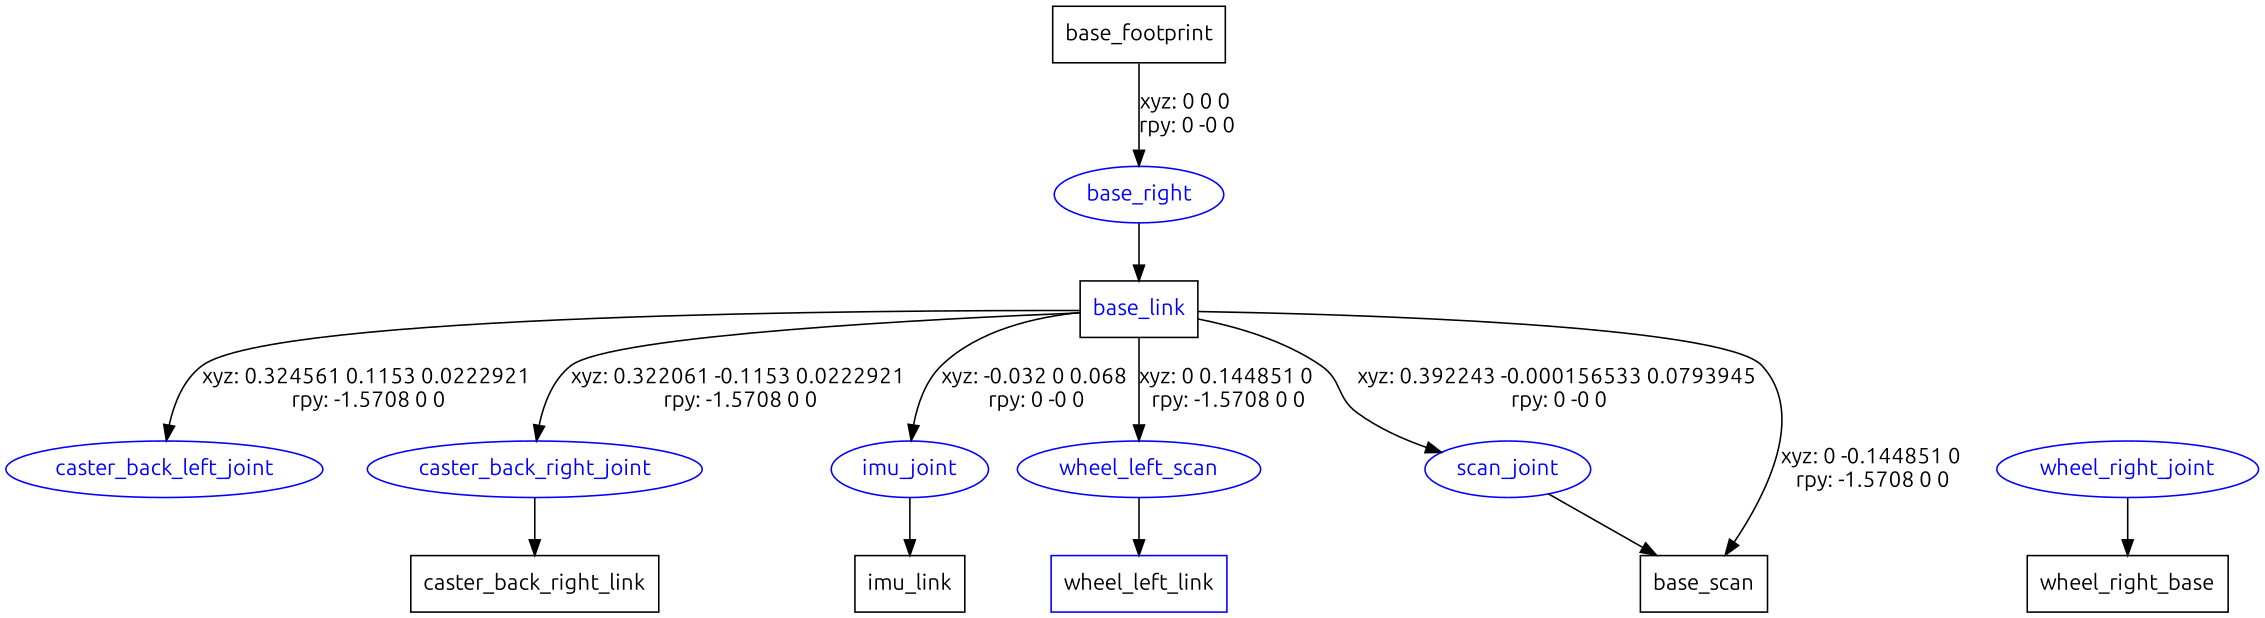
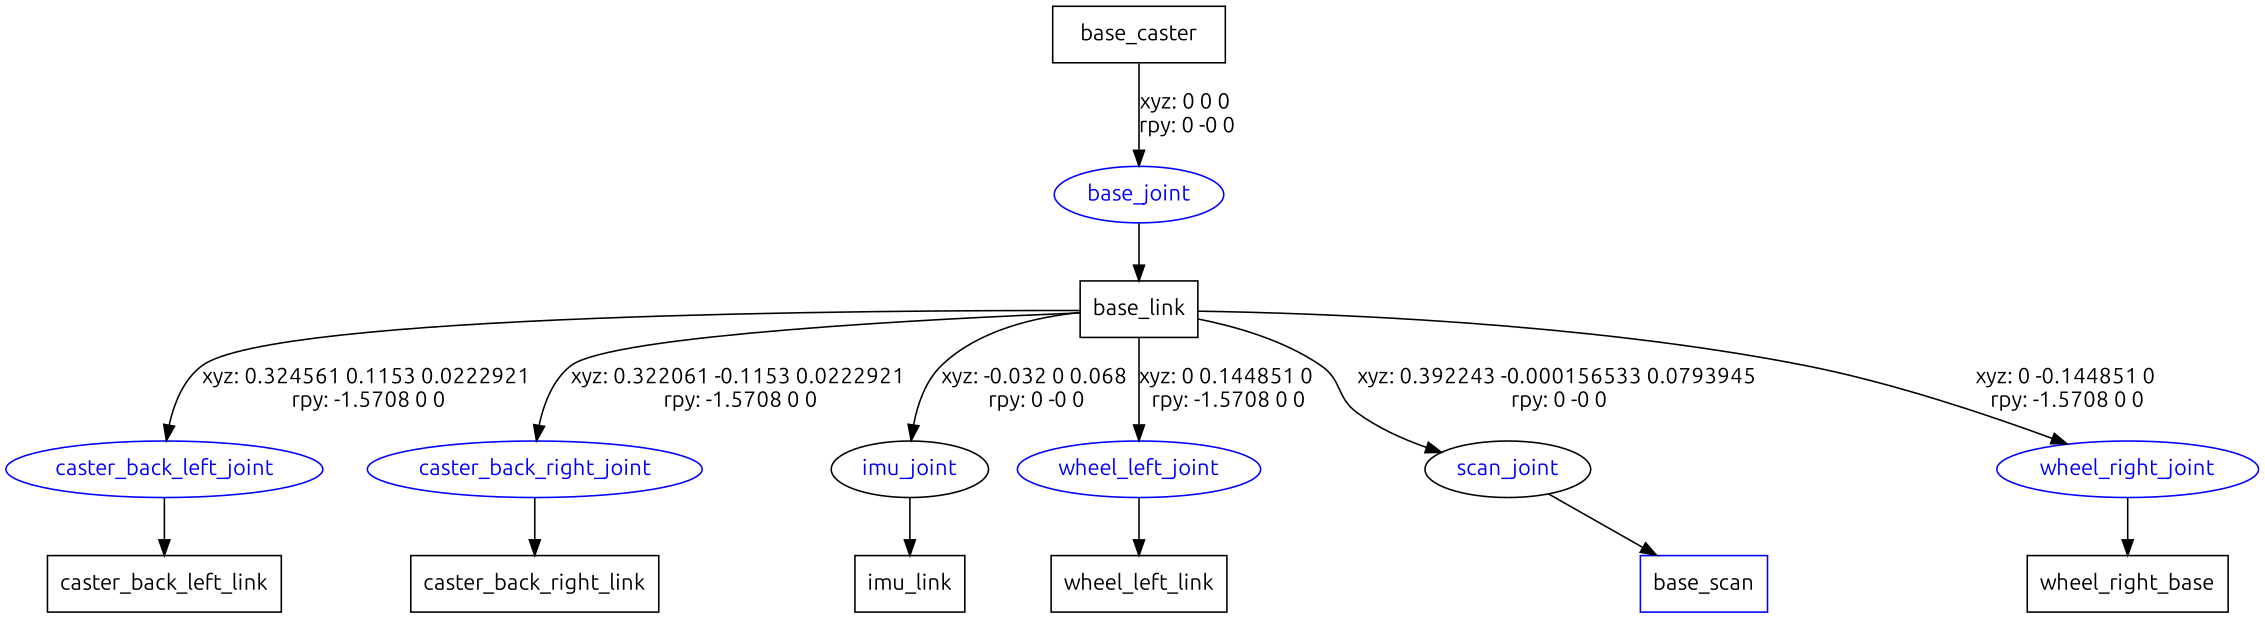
node "base_footprint": label "base_footprint" -> "base_caster"
node "base_right": label "base_right" -> "base_joint"
node "base_link": fontcolor blue -> black
edge "base_link" -> "base_scan": now "base_link" -> "wheel_right_joint"
node "imu_joint": color blue -> black
node "wheel_left_scan": label "wheel_left_scan" -> "wheel_left_joint"
node "scan_joint": color blue -> black
node "caster_back_left_link": added
node "wheel_left_link": color blue -> black
node "base_scan": color black -> blue
